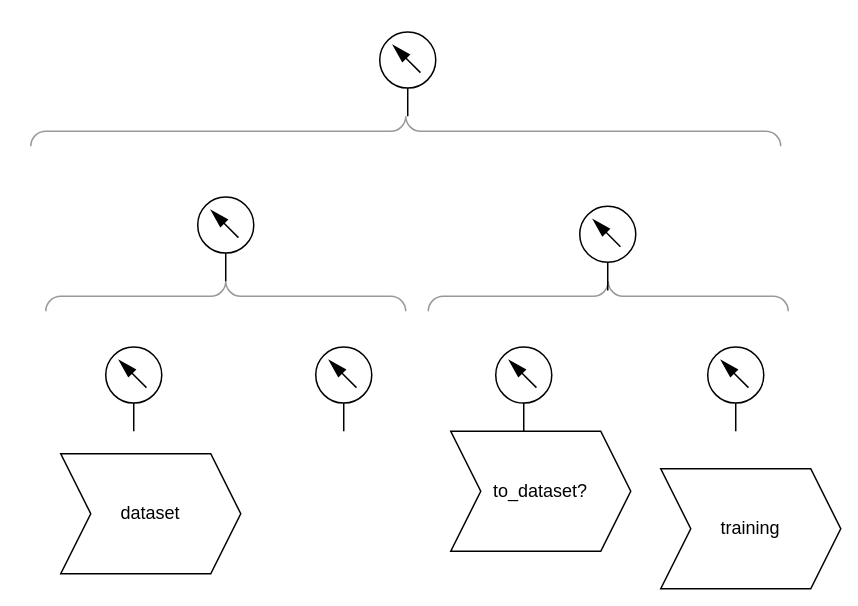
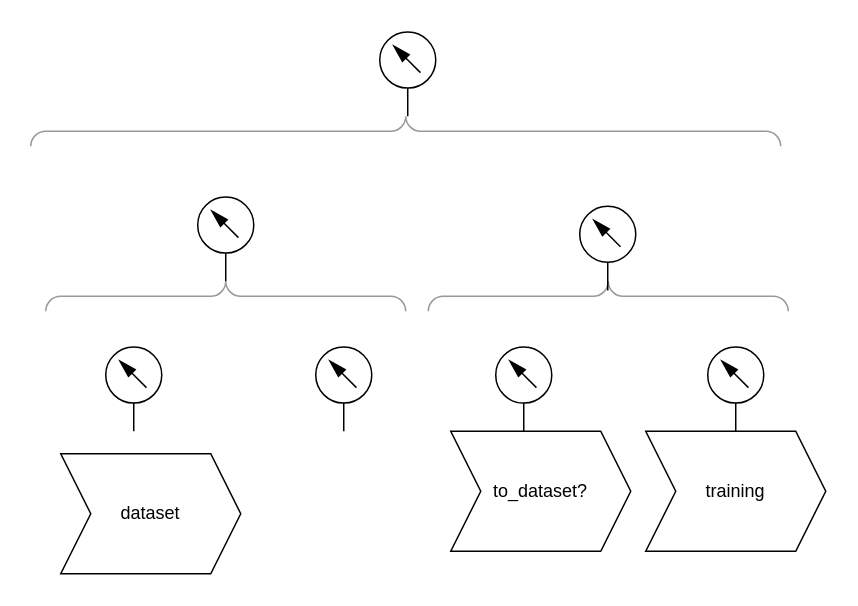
node "training": moved (751, 529) -> (736, 491)
